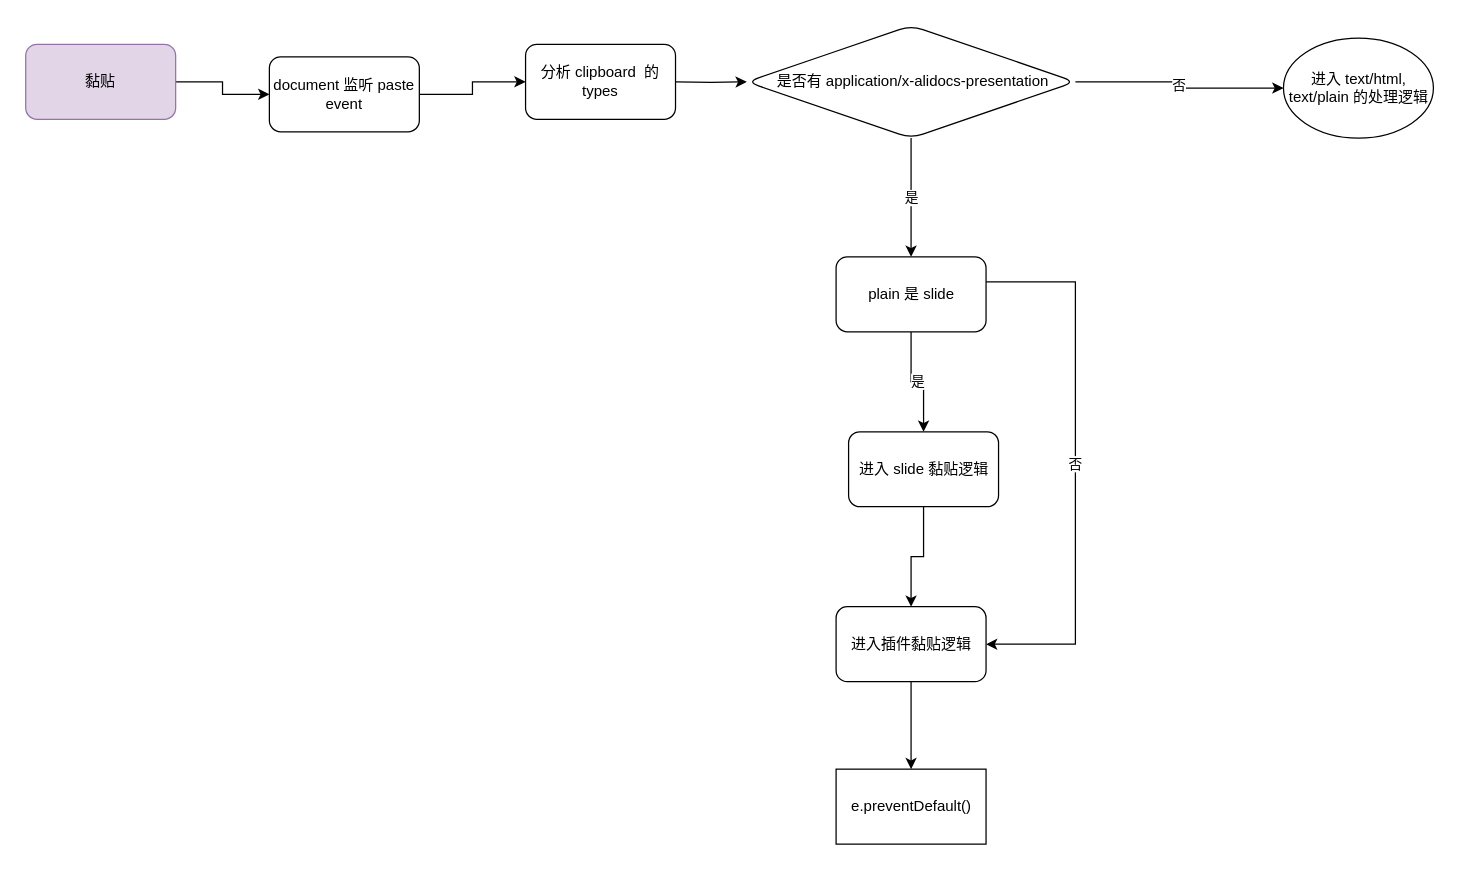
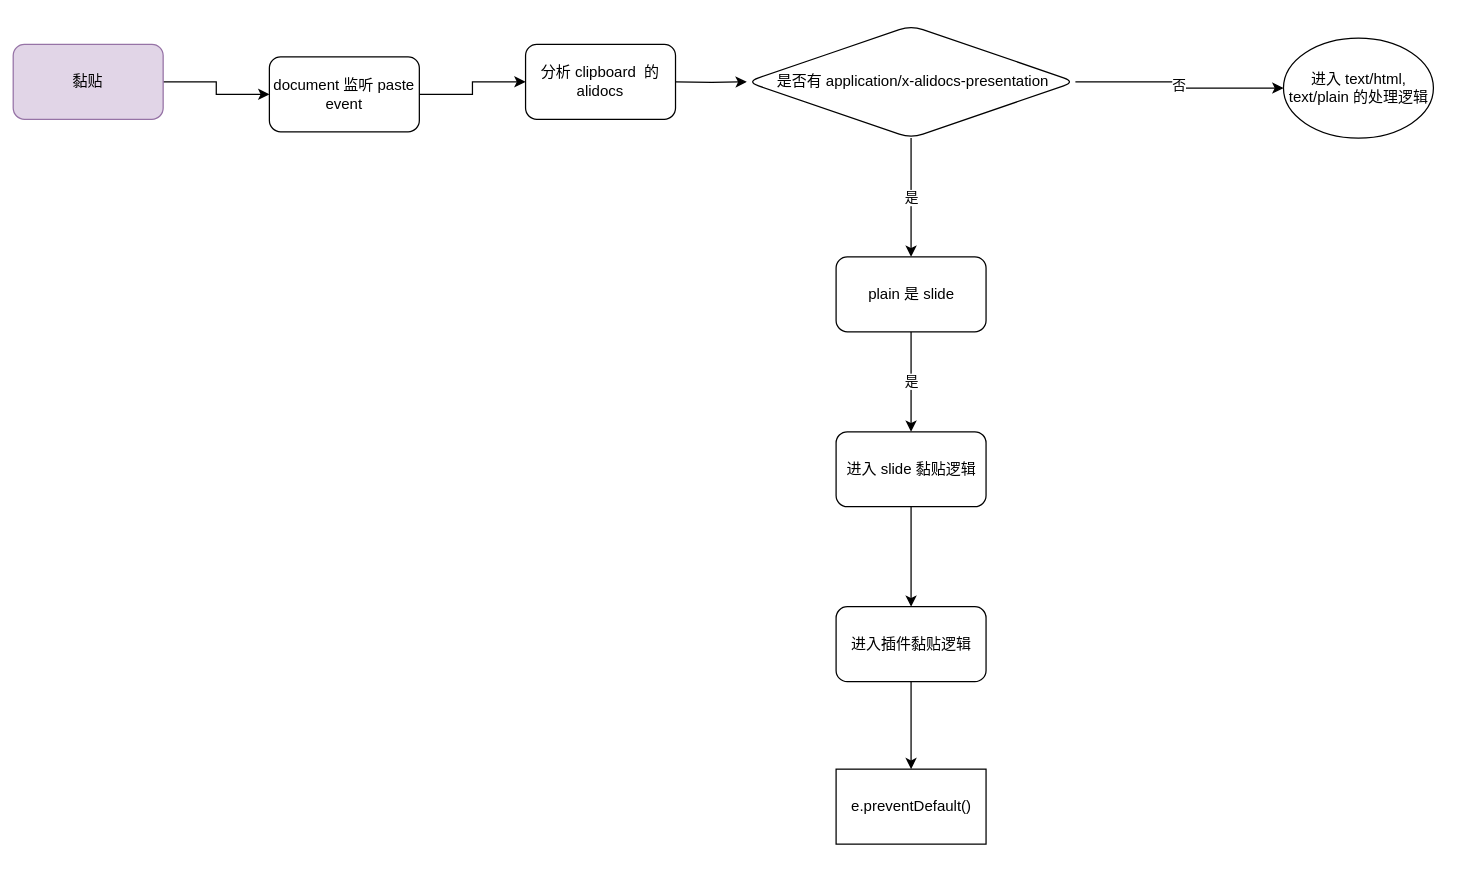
node "黏贴": moved (101, 82) -> (88, 82)
node "分析 clipboard 的 types": label "分析 clipboard 的 types" -> "分析 clipboard 的 alidocs"
edge "plain 是 slide" -> "进入插件黏贴逻辑": removed, label "否"
node "进入 slide 黏贴逻辑": moved (924, 469) -> (911, 469)
